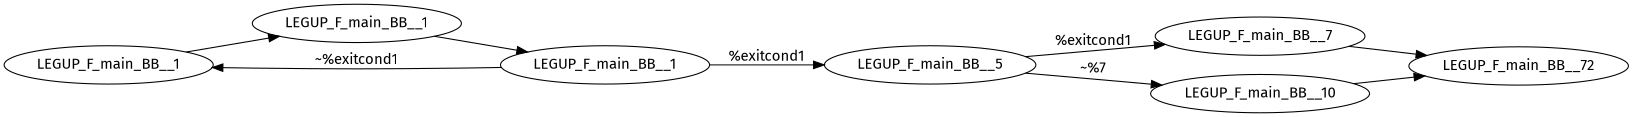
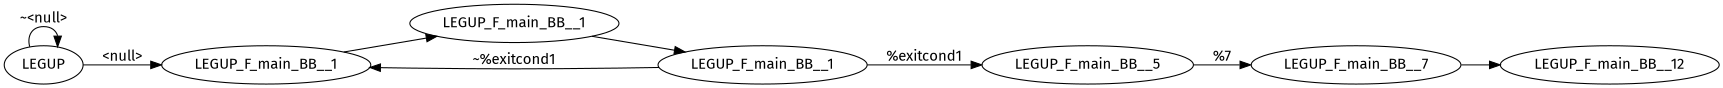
edge "LEGUP_F_main_BB__5" -> "LEGUP_F_main_BB__7": label "%exitcond1" -> "%7"
node "LEGUP": added
node "LEGUP_F_main_BB__72": label "LEGUP_F_main_BB__72" -> "LEGUP_F_main_BB__12"
node "LEGUP_F_main_BB__10": removed
